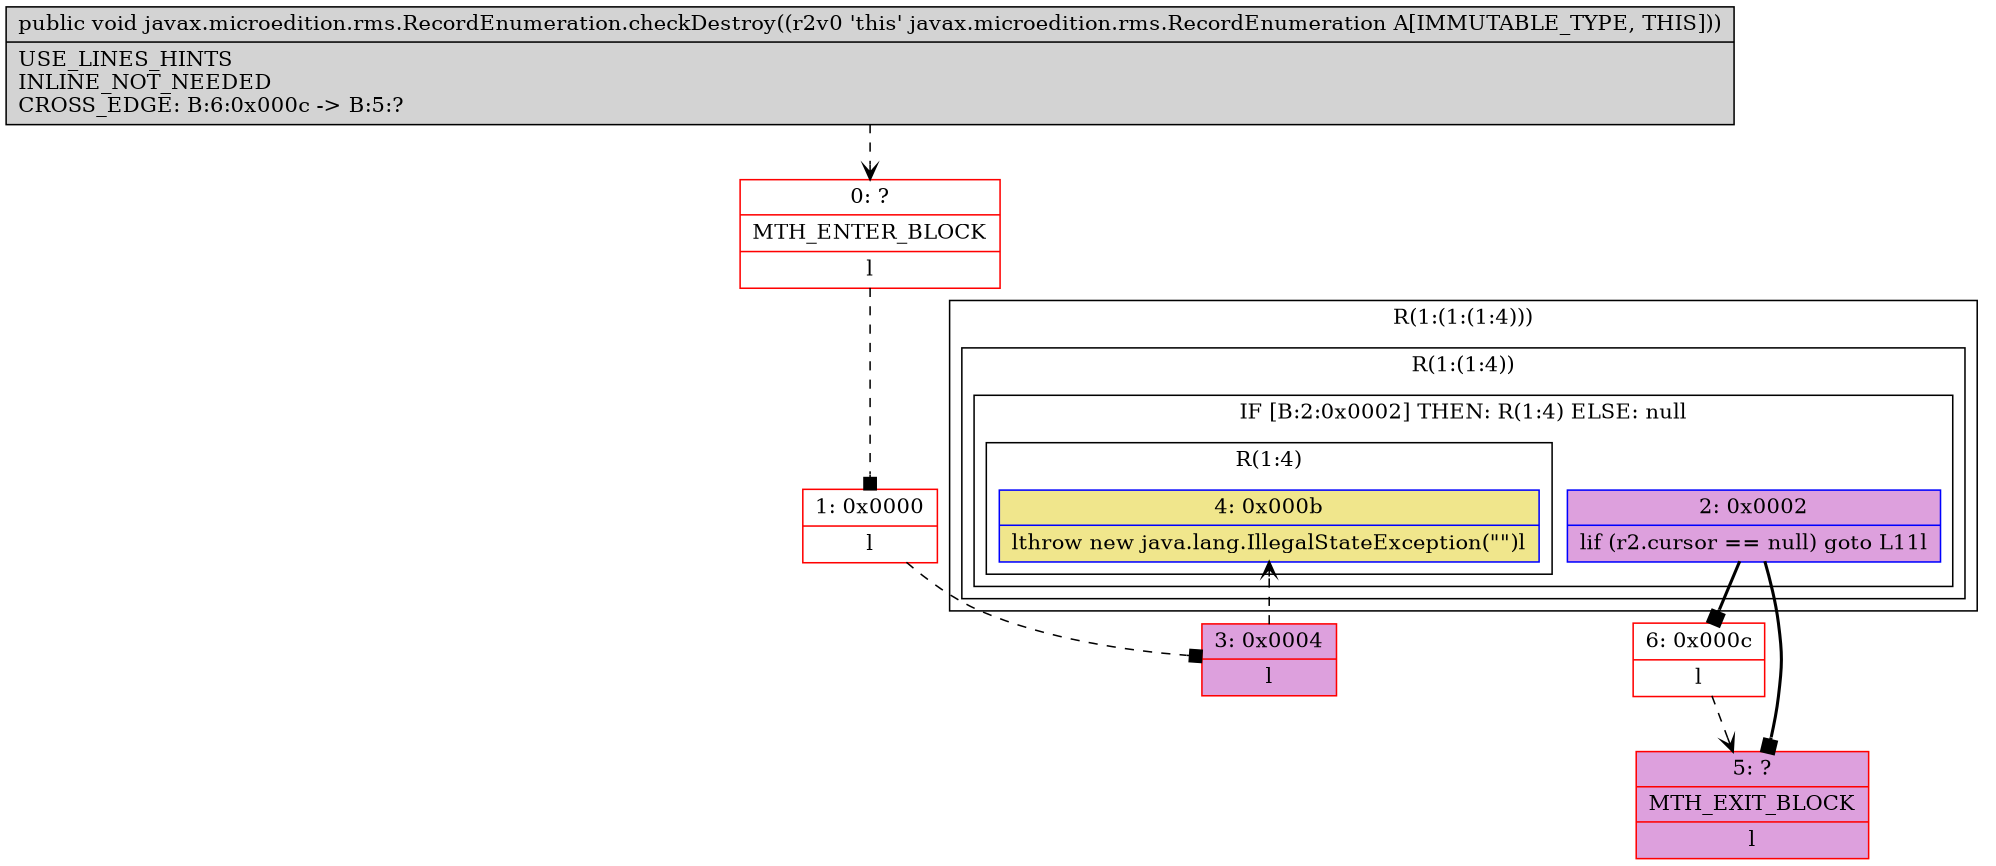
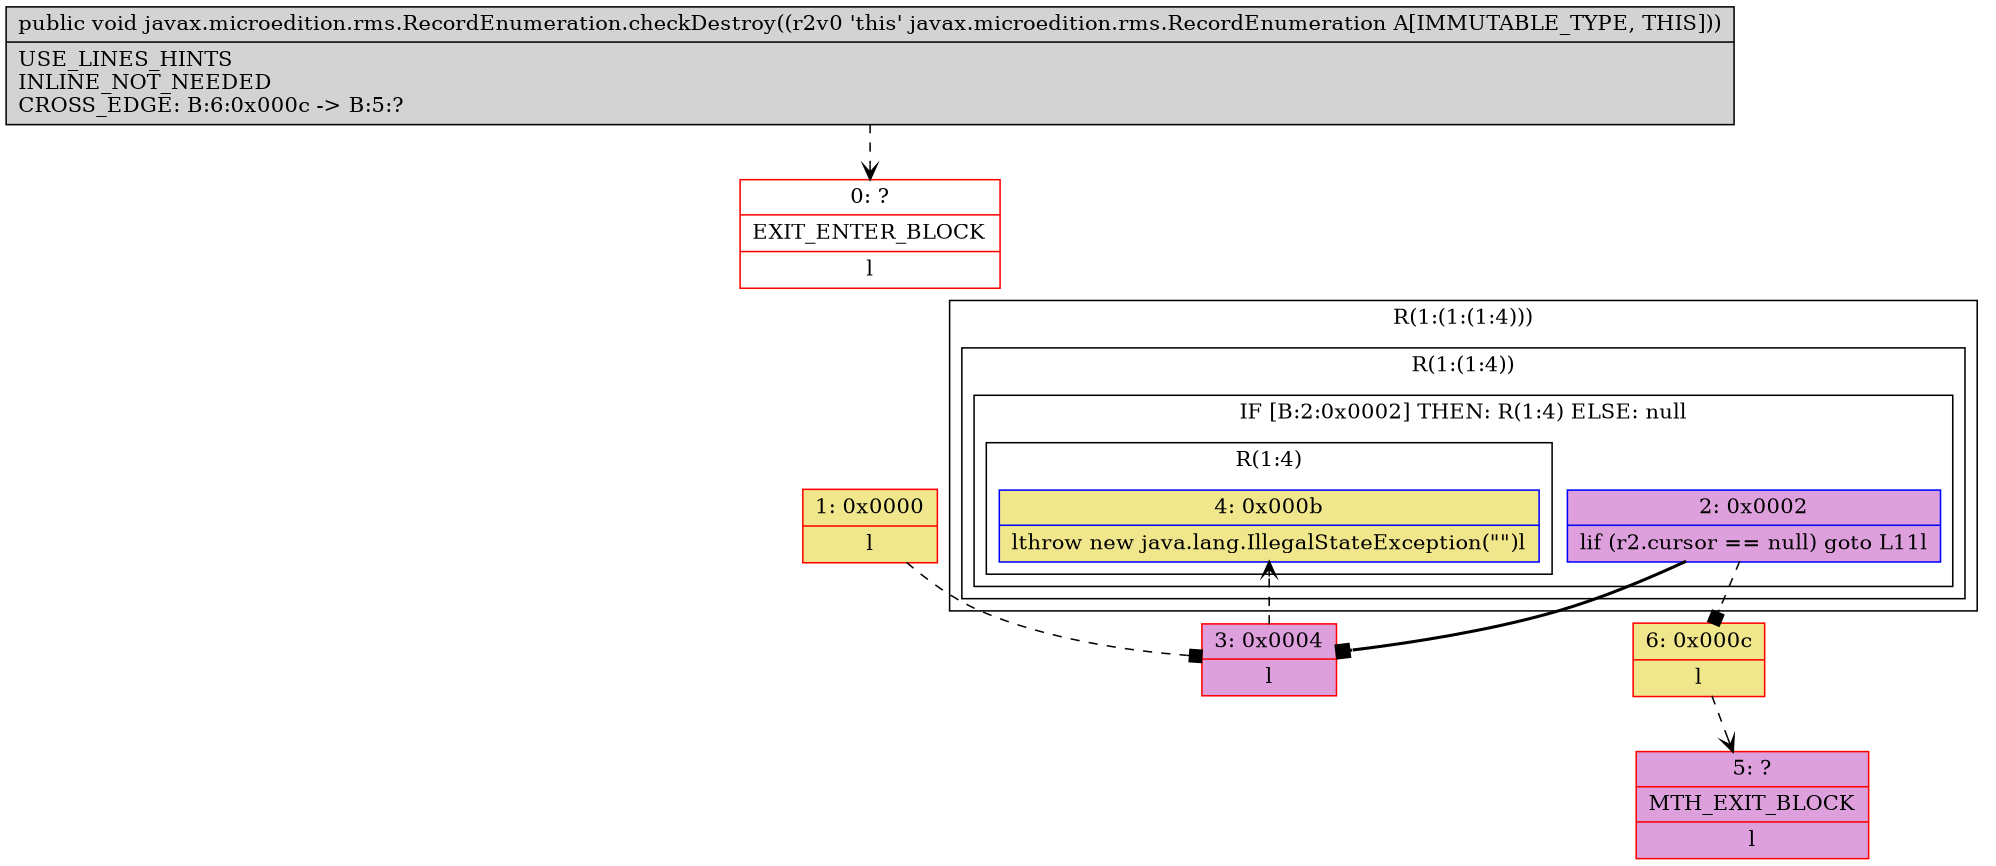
node "0: ?": text "MTH_ENTER_BLOCK" -> "EXIT_ENTER_BLOCK"
edge "0: ?" -> "1: 0x0000": removed
node "1: 0x0000": fillcolor white -> khaki
edge "2: 0x0002" -> "6: 0x000c": style bold -> dashed
edge "2: 0x0002" -> "5: ?": now "2: 0x0002" -> "3: 0x0004"
node "6: 0x000c": fillcolor white -> khaki
